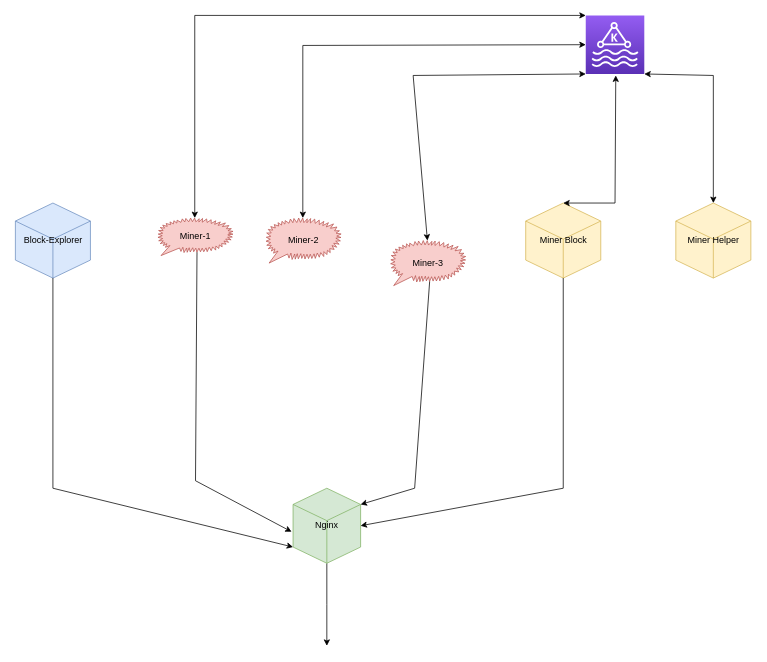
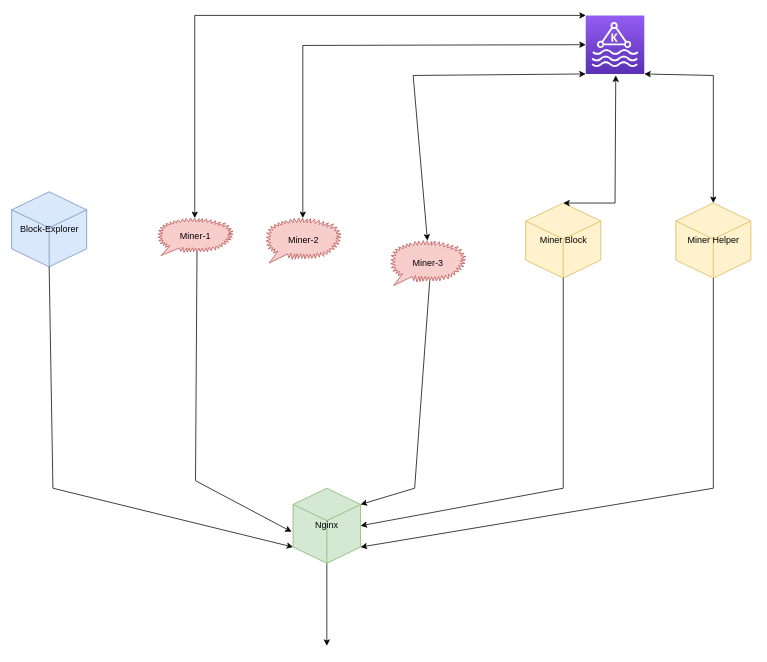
node "Block-Explorer": moved (53, 240) -> (49, 229)
edge "Miner Helper" -> "Nginx": added
